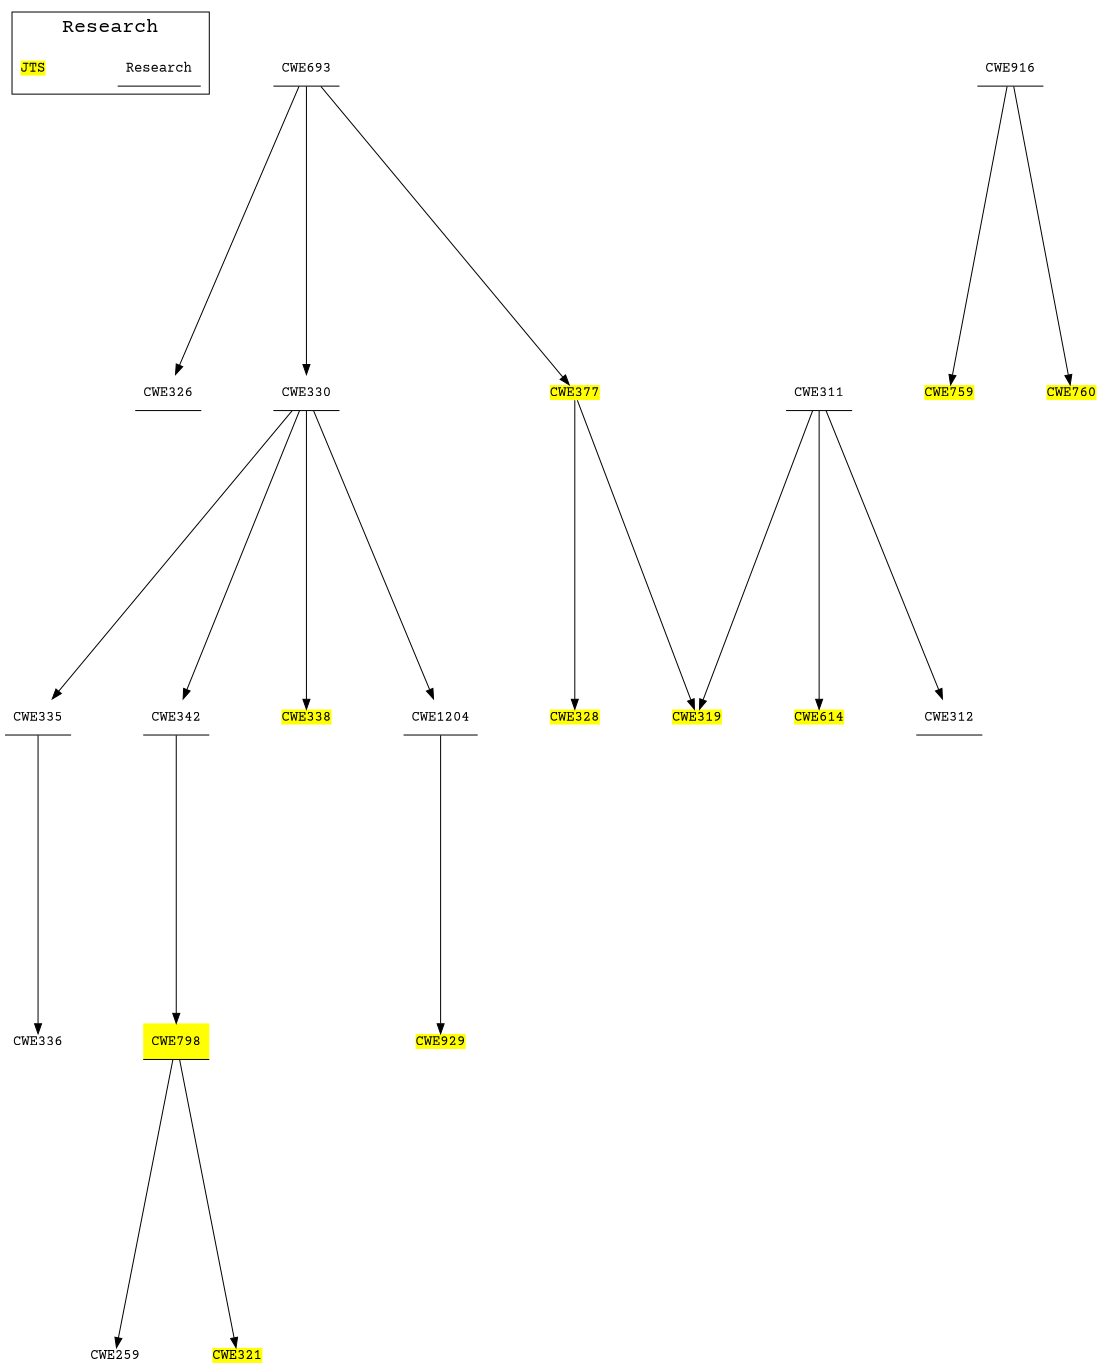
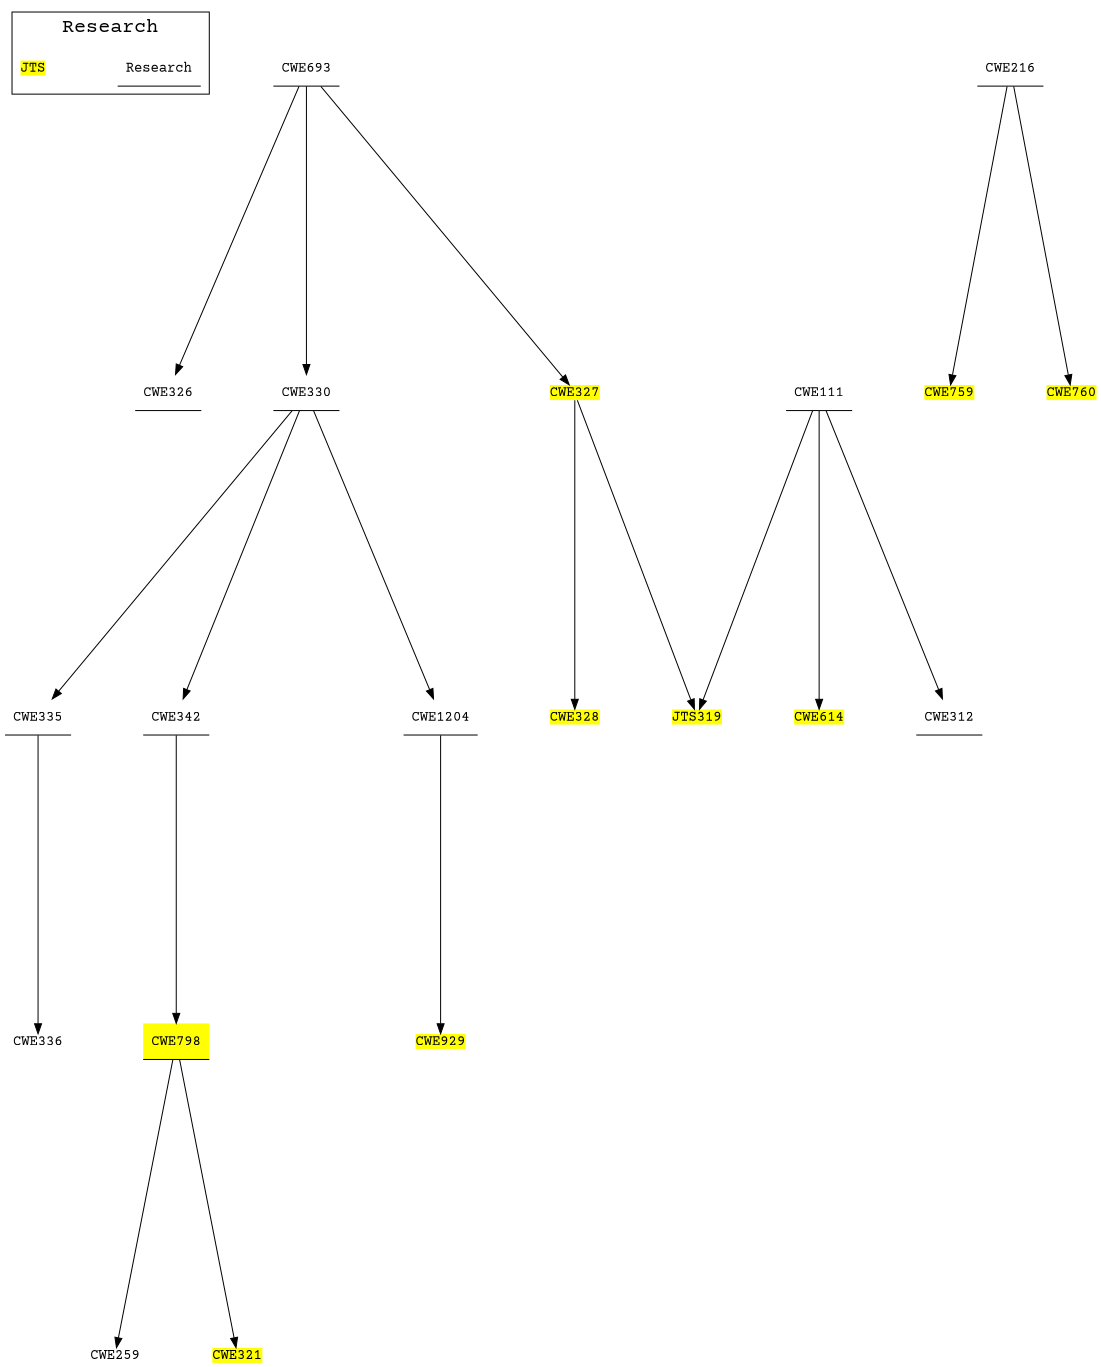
node "CWE916": label "CWE916" -> "CWE216"
node "CWE377": label "CWE377" -> "CWE327"
node "CWE311": label "CWE311" -> "CWE111"
node "CWE338": removed
node "CWE319": label "CWE319" -> "JTS319"
